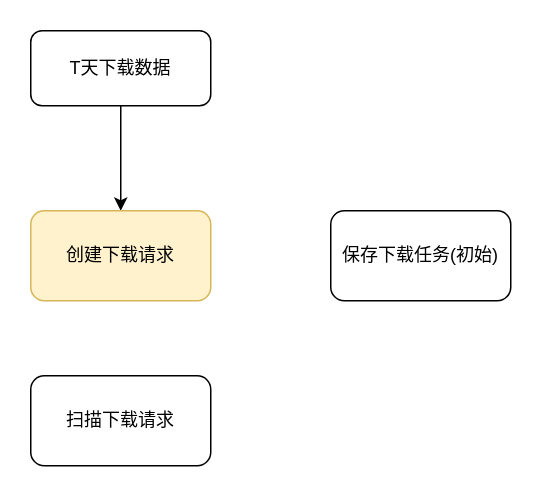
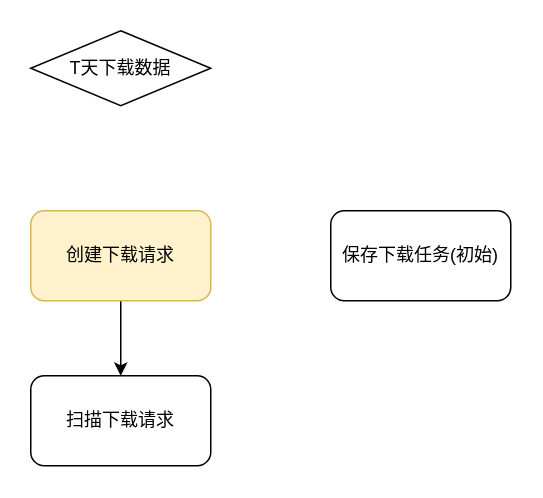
node "T天下载数据": shape rounded rectangle -> diamond
edge "T天下载数据" -> "创建下载请求": removed
edge "创建下载请求" -> "扫描下载请求": added
